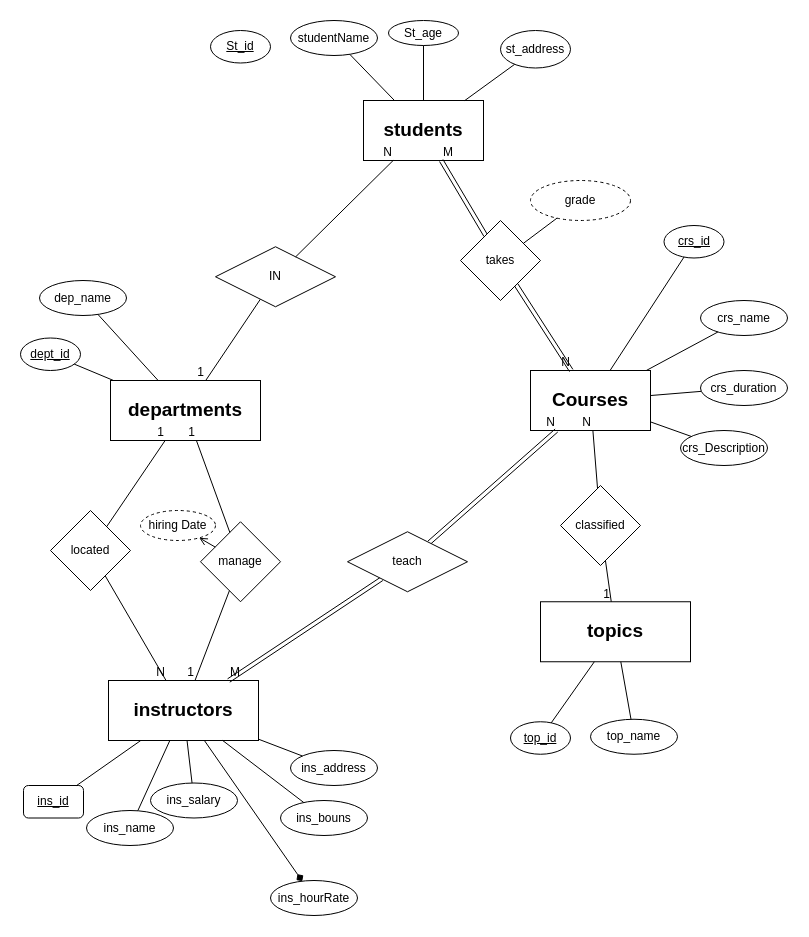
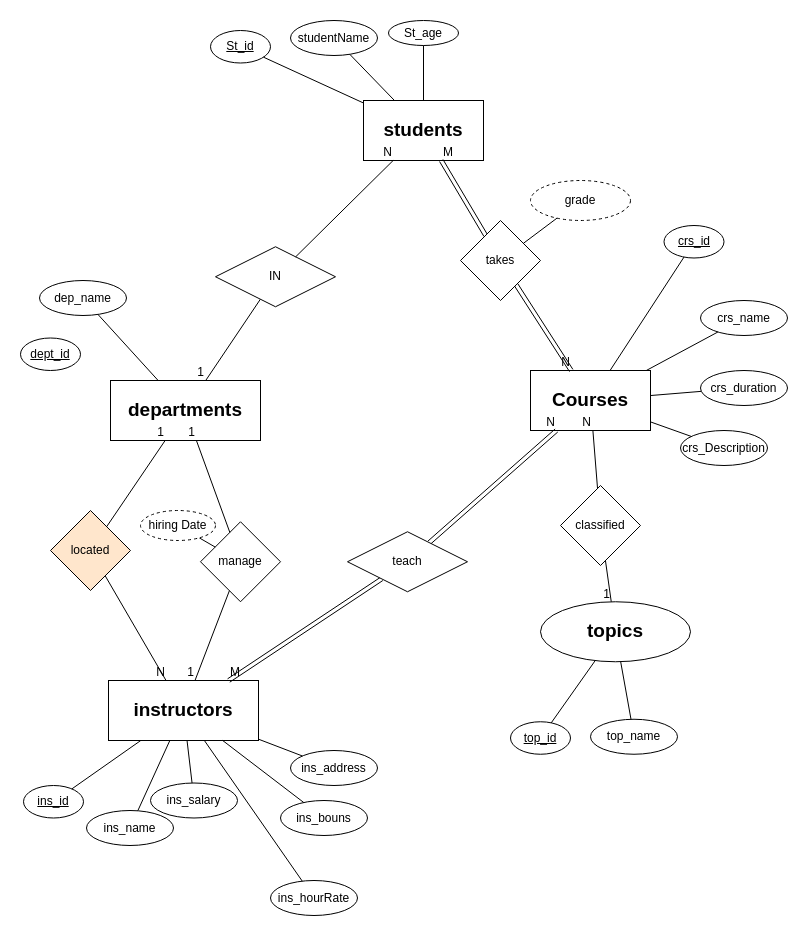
node "st_address": removed
edge "St_id" -- "students": added
edge "st_address" -- "students": removed
edge "dept_id" -- "departments": removed
edge "manage" -> "hiring Date": arrowhead open -> none
node "located": fillcolor #ffffff -> #ffe6cc
node "topics": shape rectangle -> ellipse
node "ins_id": shape rounded rectangle -> ellipse
edge "instructors" -> "ins_hourRate": arrowhead diamond -> none
